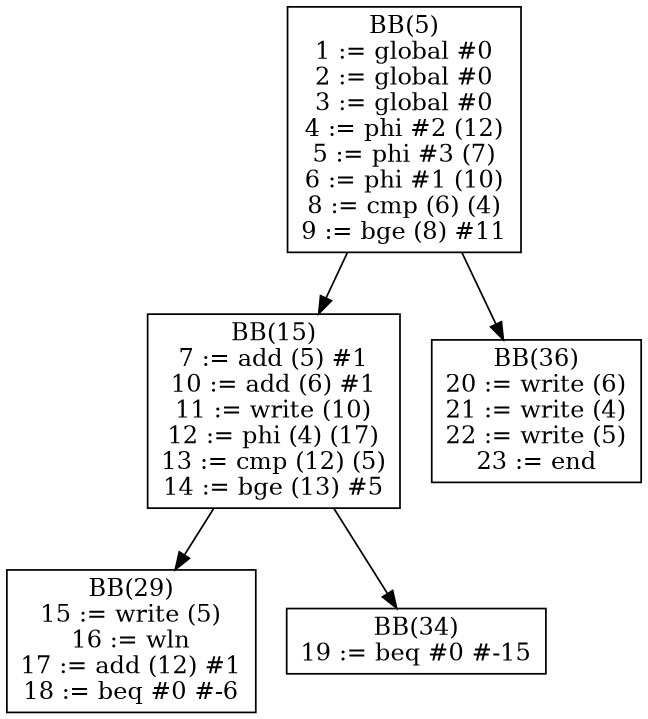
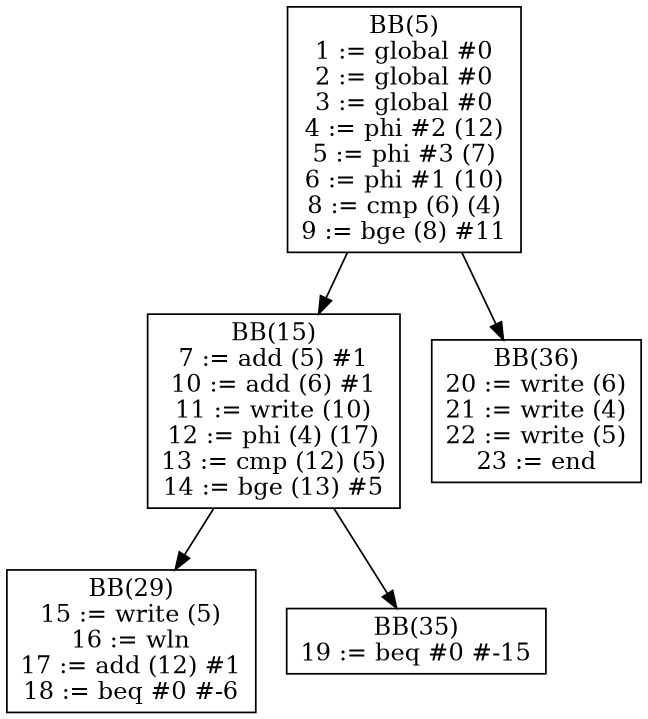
node "BB(34) 19 := beq #0 #-15": label "BB(34) 19 := beq #0 #-15" -> "BB(35) 19 := beq #0 #-15"
